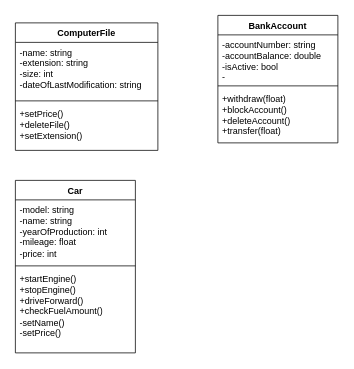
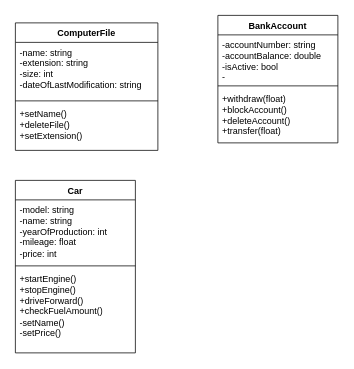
node "+setPrice() +deleteFile() +setExtension()": label "+setPrice() +deleteFile() +setExtension()" -> "+setName() +deleteFile() +setExtension()"
